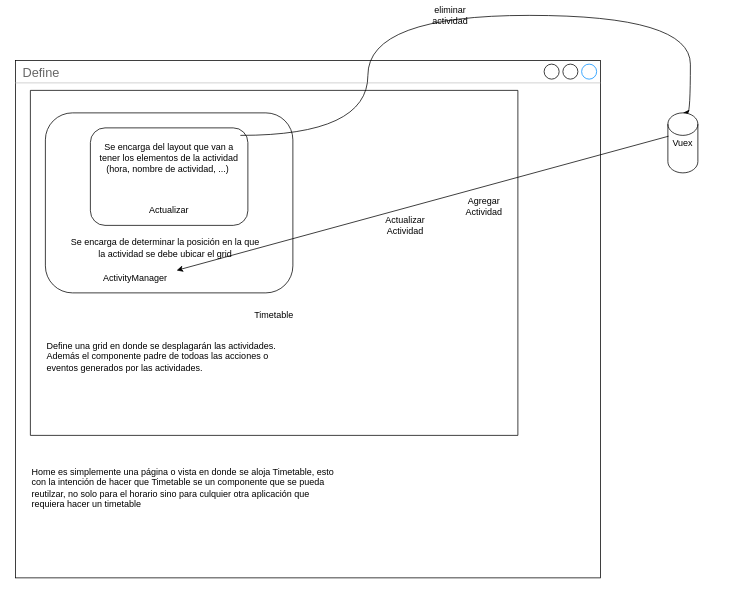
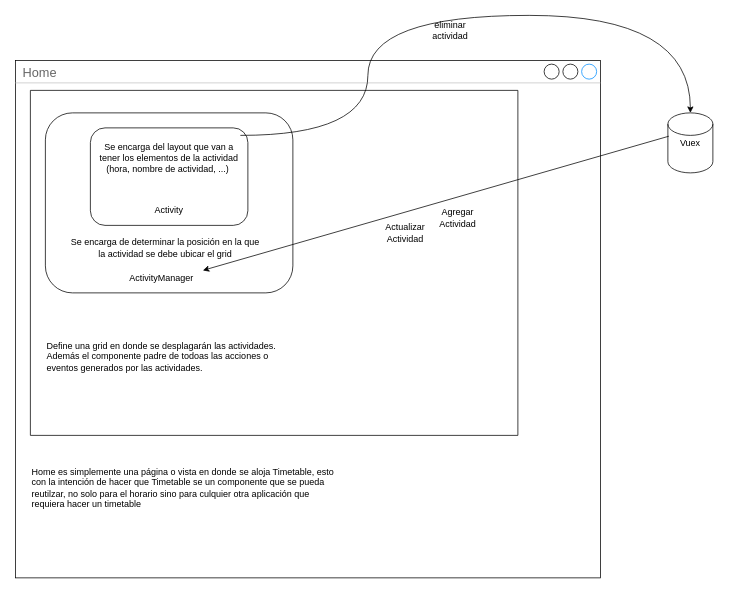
node "eliminar actividad": moved (450, 15) -> (450, 30)
node "Define": label "Define" -> "Home"
node "Vuex": size 30x60 -> 45x60
node "Agregar Actividad": moved (484, 207) -> (458, 218)
node "Actualizar": label "Actualizar" -> "Activity"
node "Actualizar Actividad": moved (405, 225) -> (405, 233)
node "ActivityManager": moved (135, 278) -> (162, 278)
node "Timetable": removed
